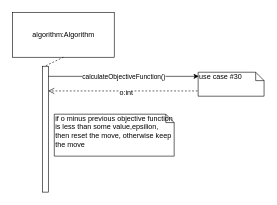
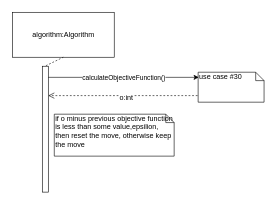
node "use case #30": size 66x24 -> 66x30
